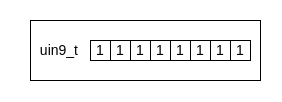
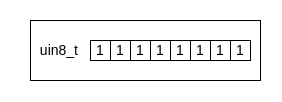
node "uin9_t": label "uin9_t" -> "uin8_t"
